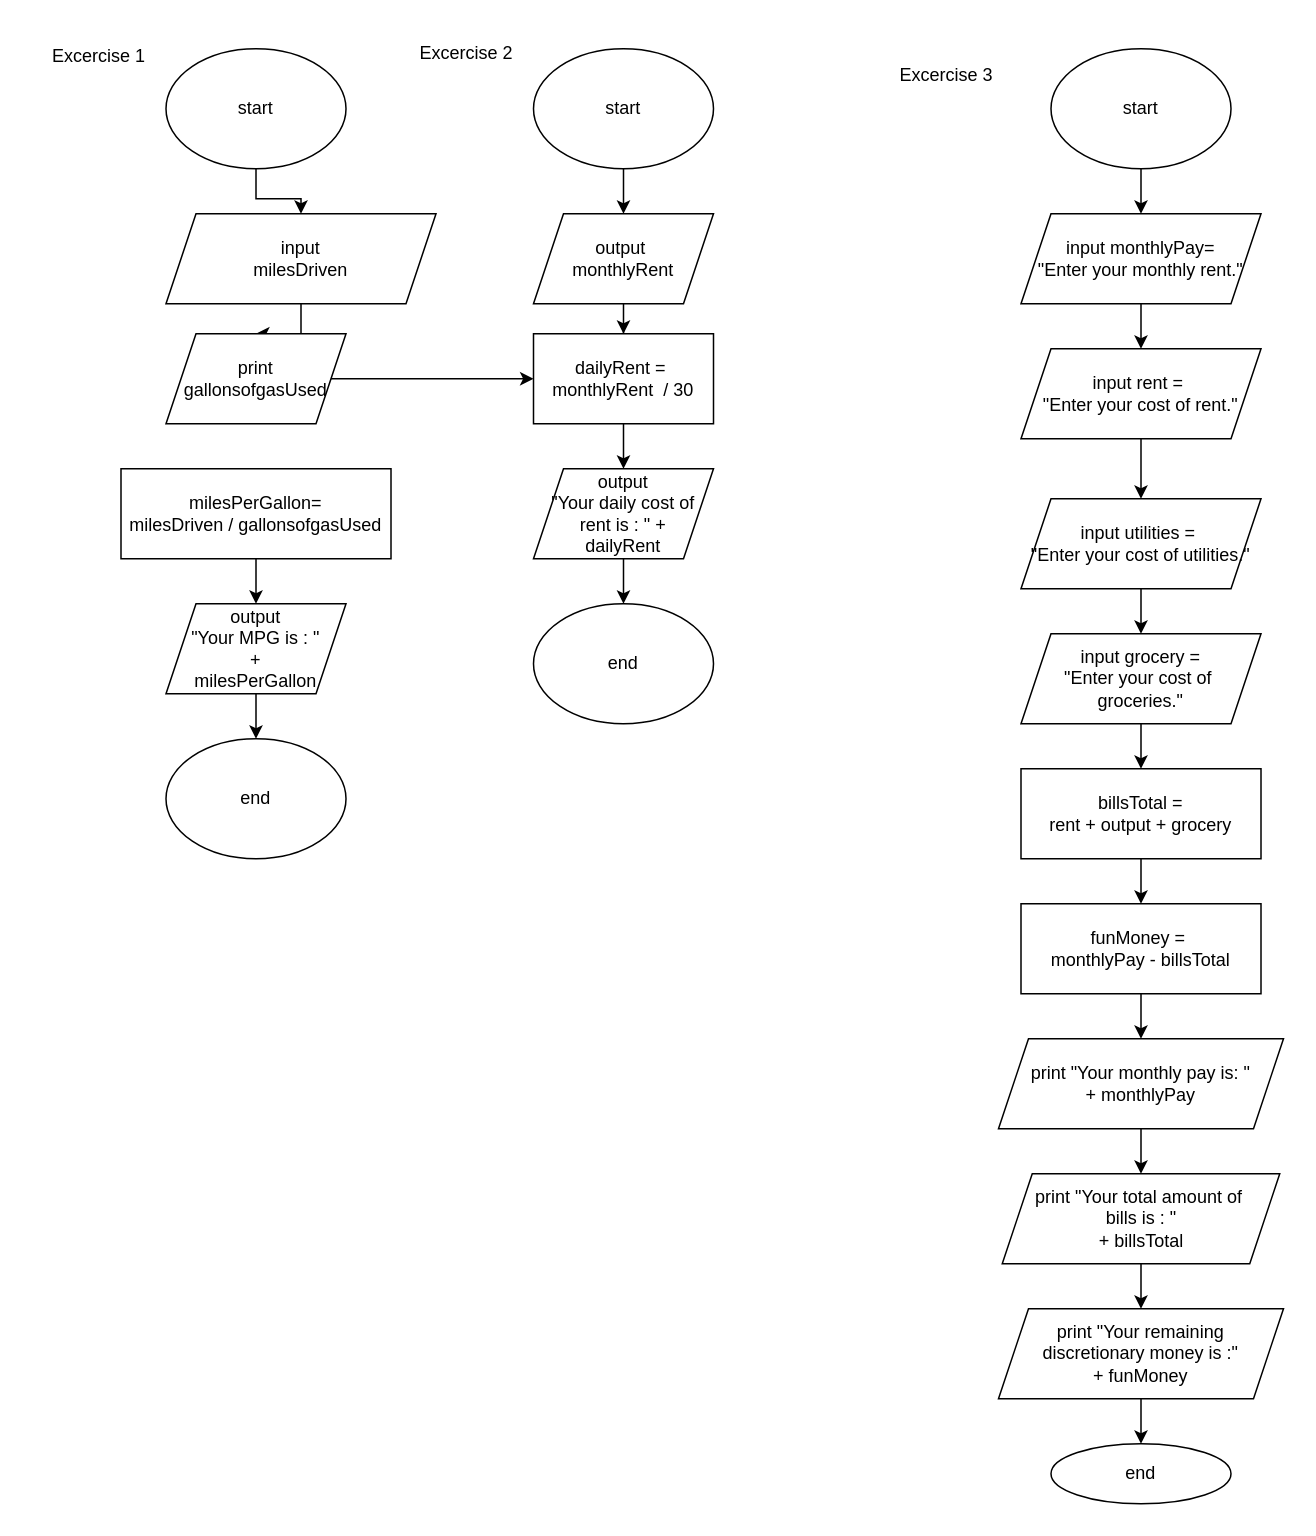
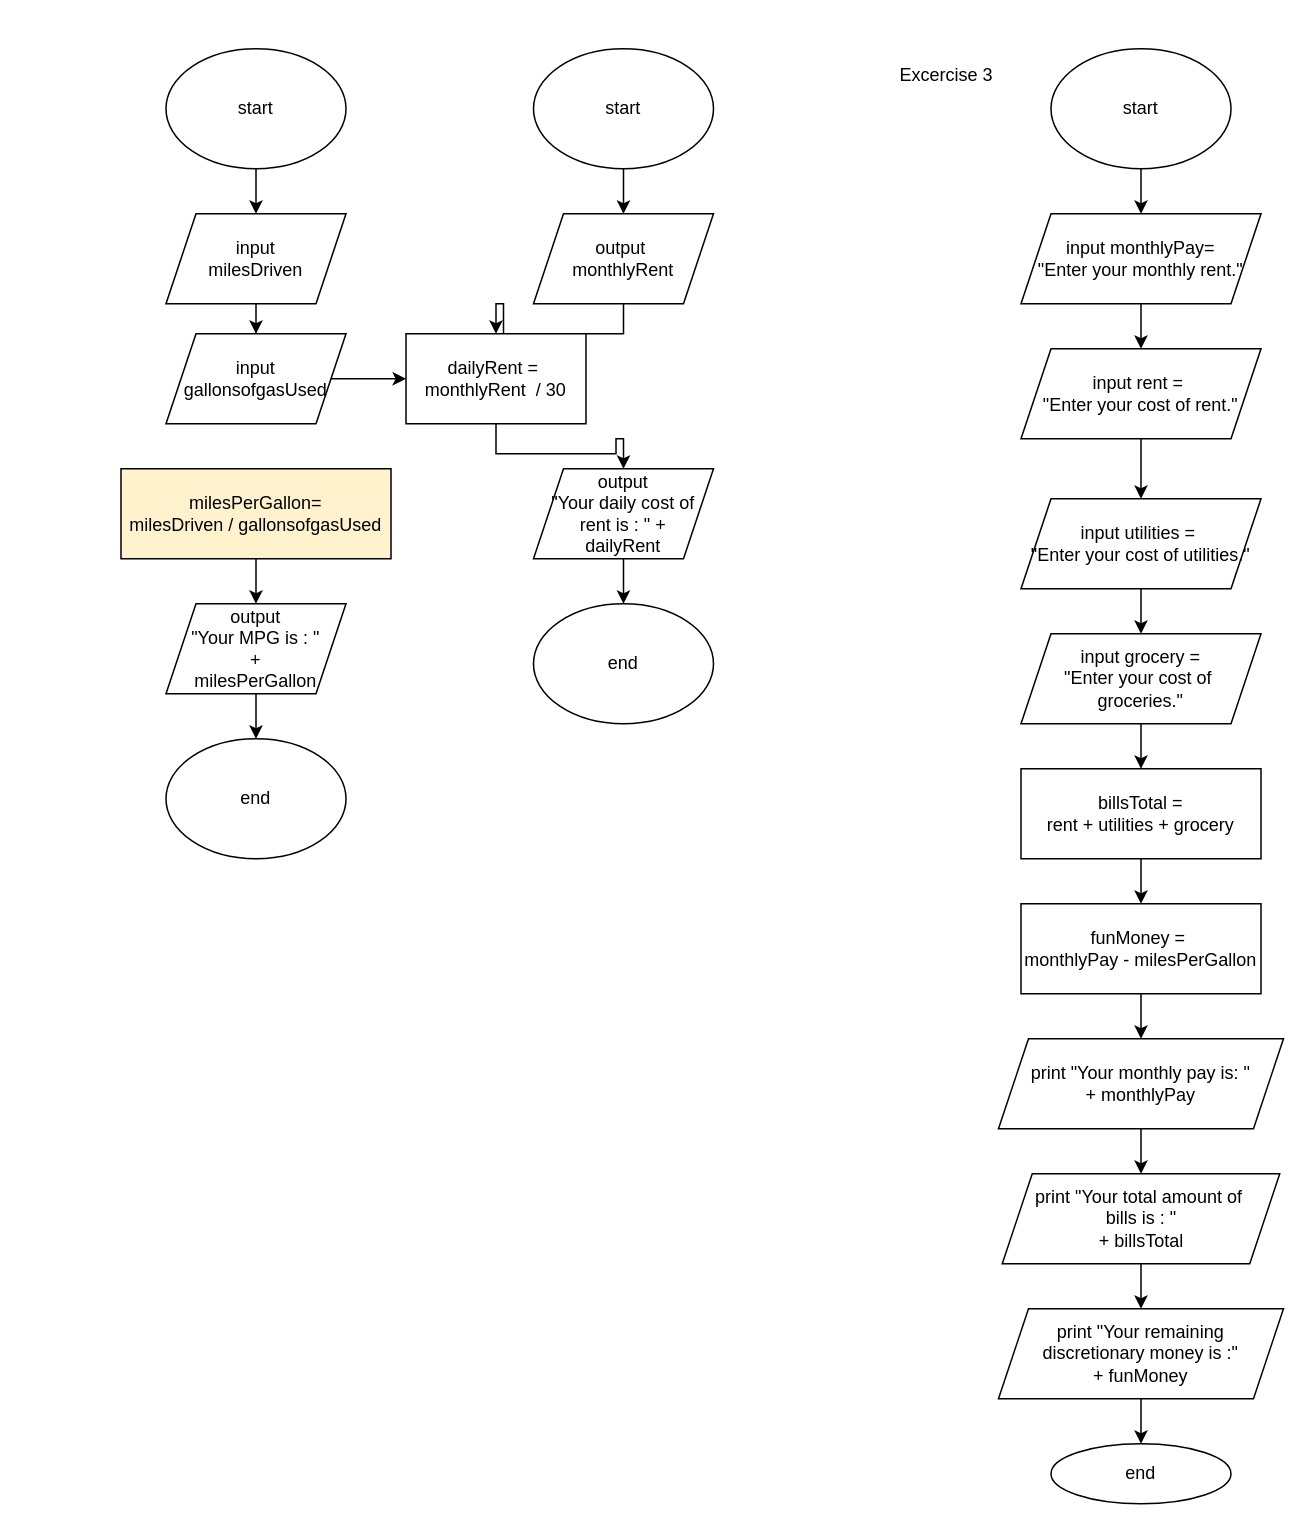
node "Excercise 2": removed
node "Excercise 1": removed
node "input milesDriven": size 270x90 -> 180x90
node "print gallonsofgasUsed": label "print gallonsofgasUsed" -> "input gallonsofgasUsed"
node "dailyRent = monthlyRent / 30": moved (623, 379) -> (496, 379)
node "milesPerGallon= milesDriven / gallonsofgasUsed": fillcolor #ffffff -> #fff2cc
node "billsTotal = rent + output + grocery": label "billsTotal = rent + output + grocery" -> "billsTotal = rent + utilities + grocery"
node "funMoney = monthlyPay - billsTotal": label "funMoney = monthlyPay - billsTotal" -> "funMoney = monthlyPay - milesPerGallon"
